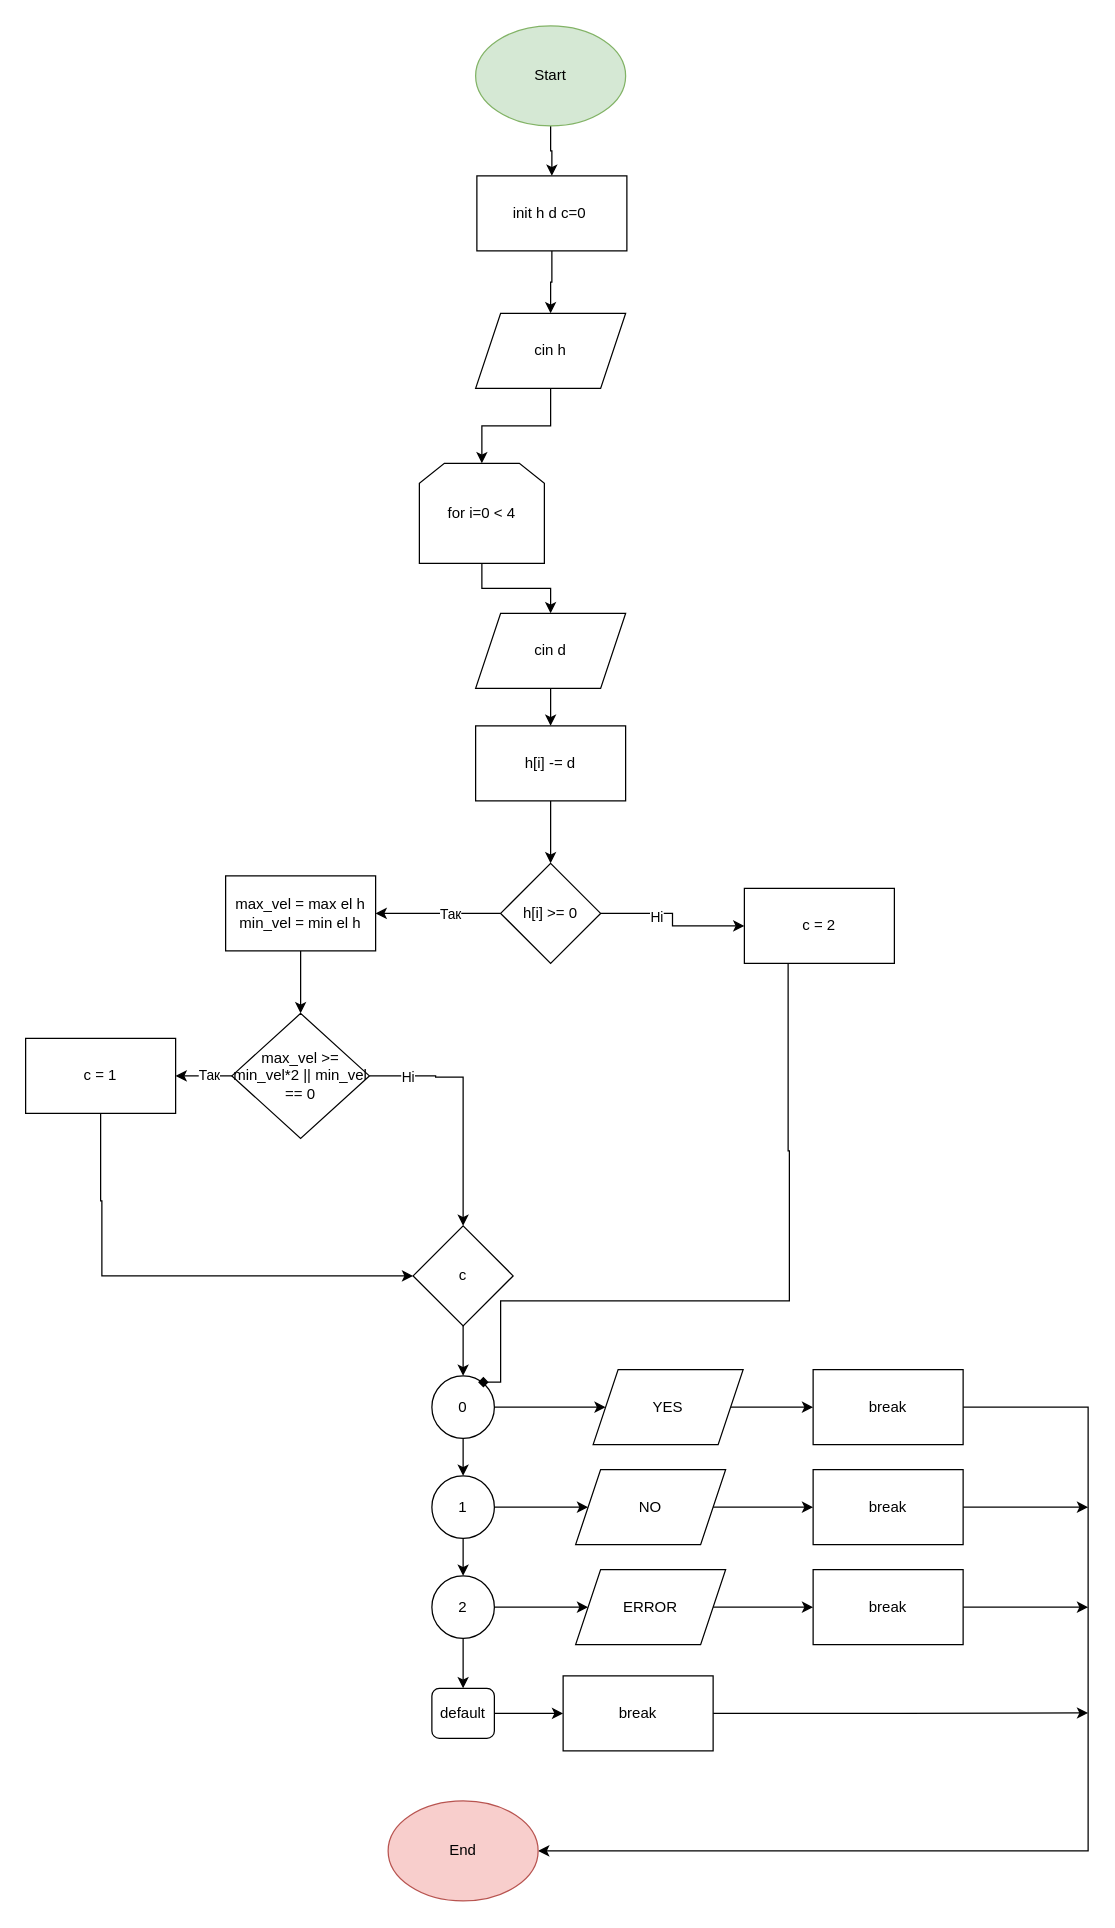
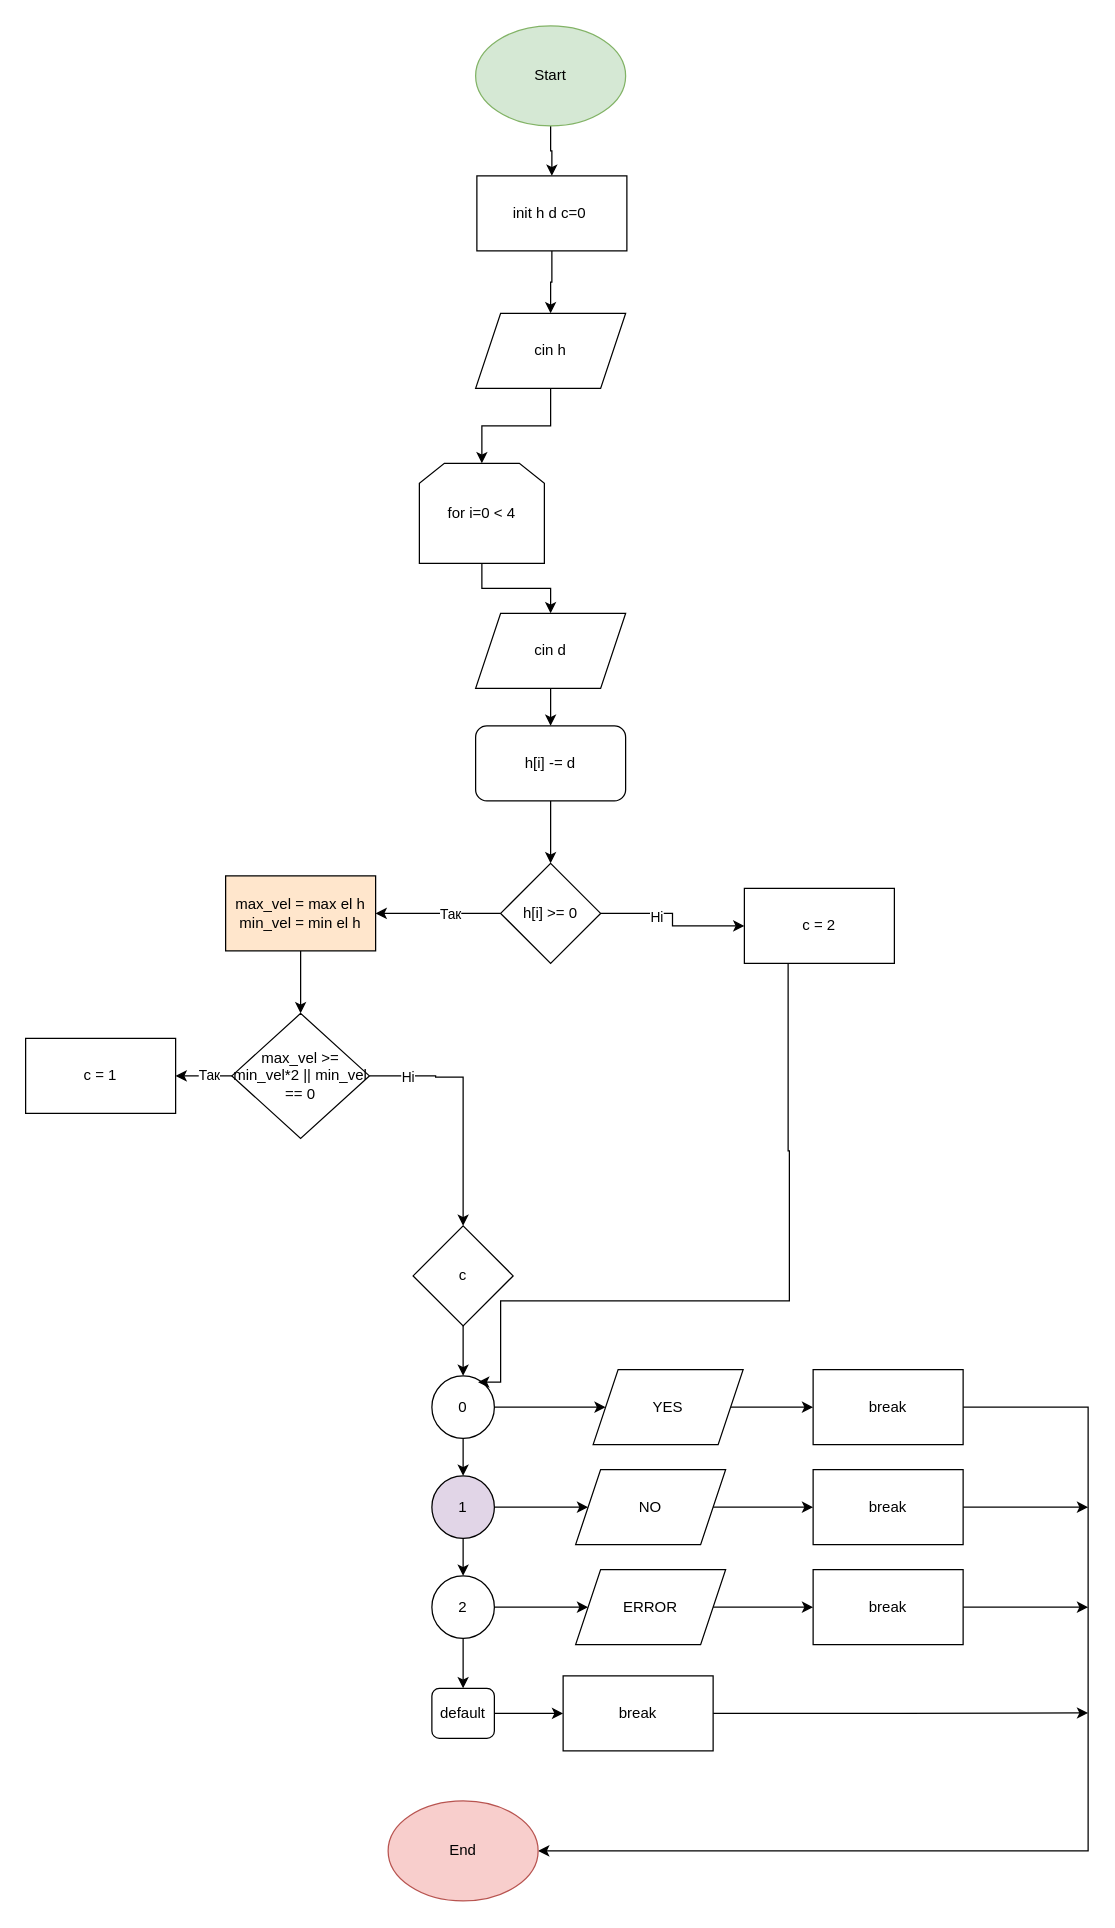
node "h[i] -= d": shape rectangle -> rounded rectangle
node "max_vel = max el h min_vel = min el h": fillcolor #ffffff -> #ffe6cc
edge "c = 1" -> "с": removed
edge "c = 2" -> "0": arrowhead diamond -> classic
node "1": fillcolor #ffffff -> #e1d5e7
